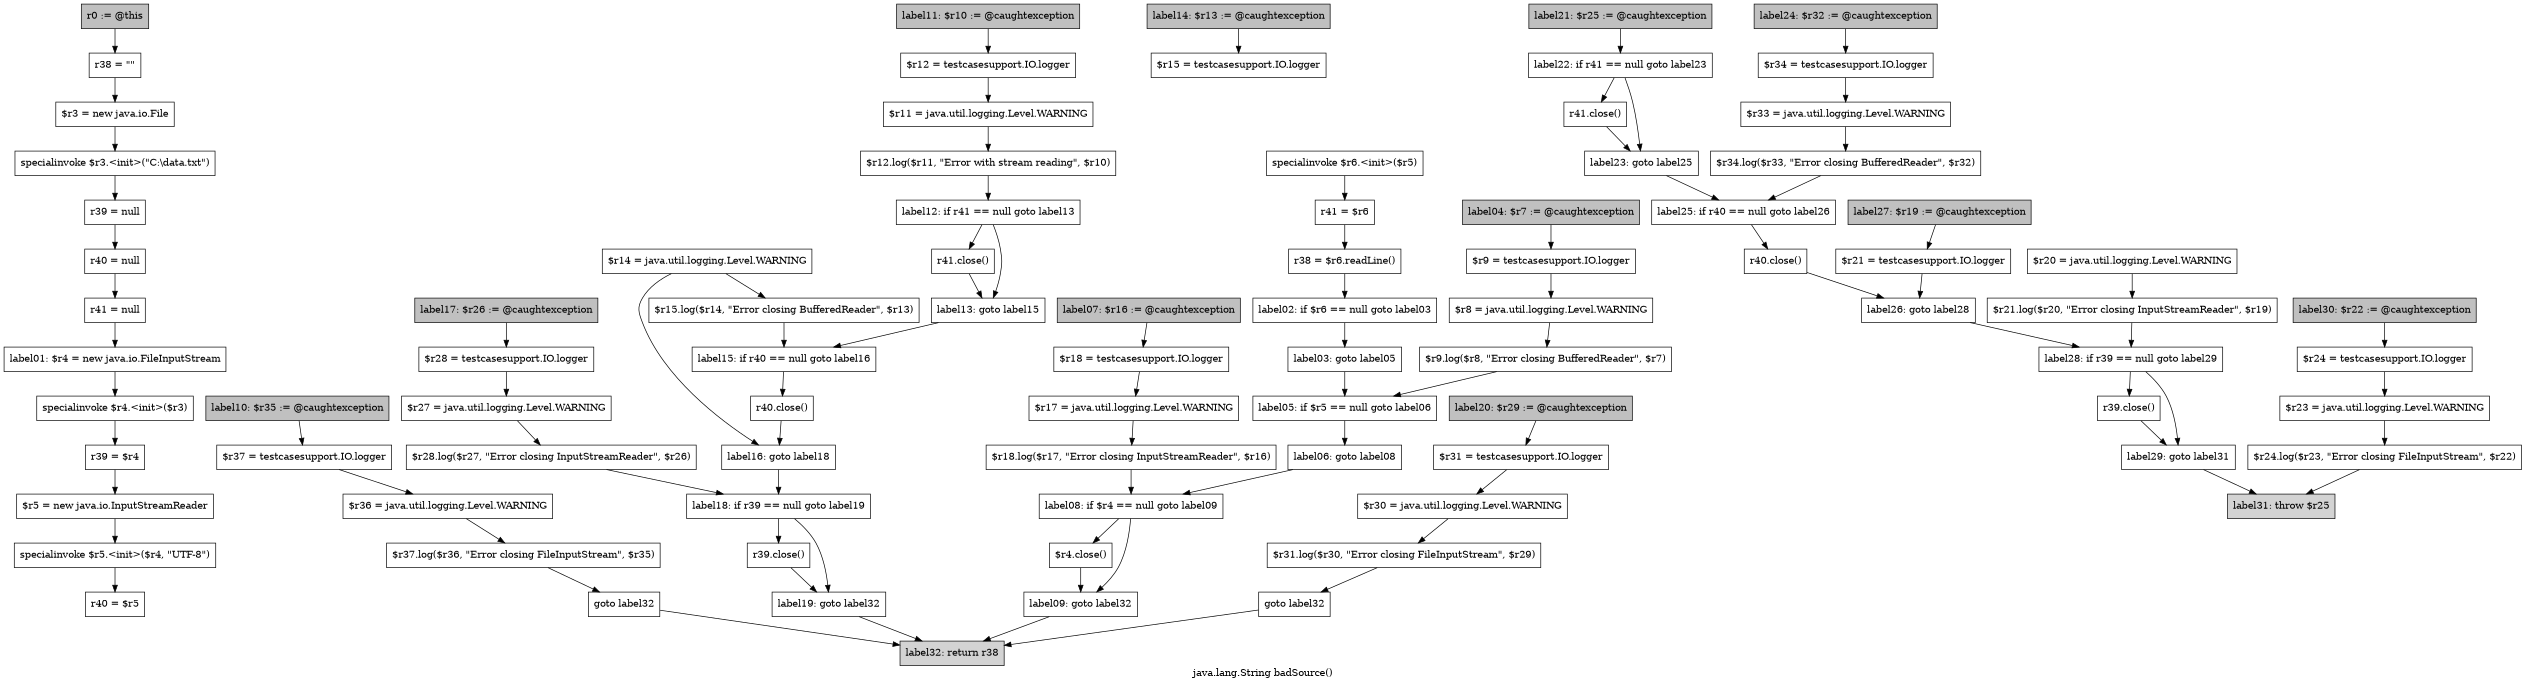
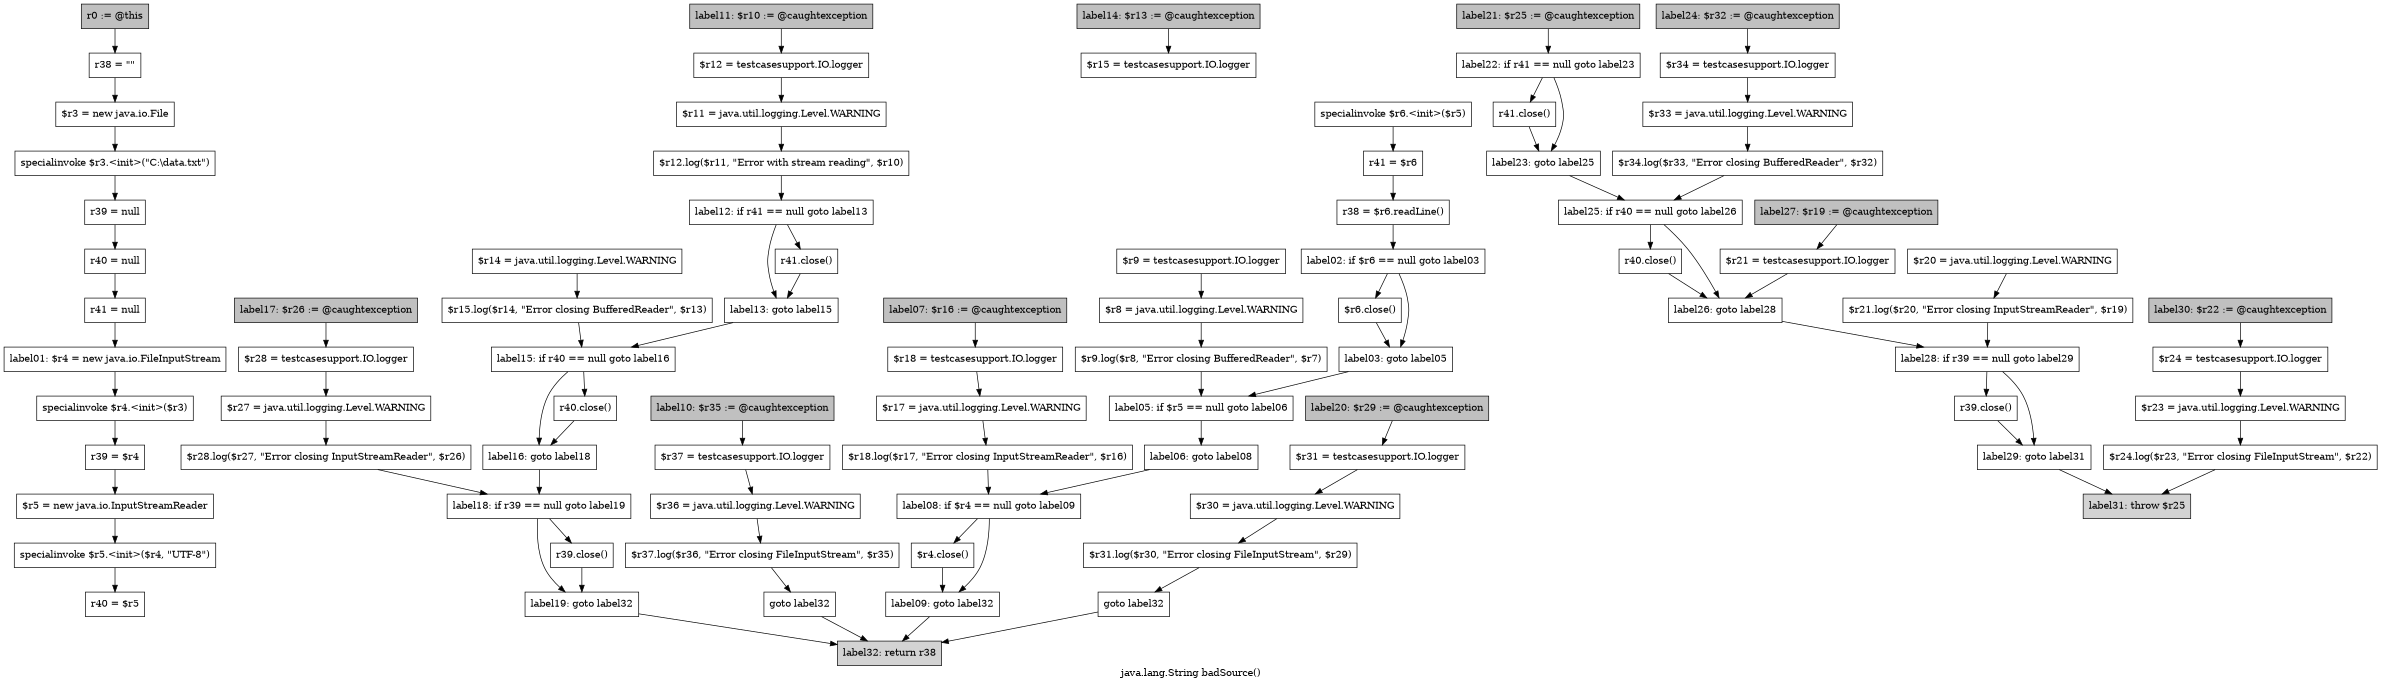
node "label04: $r7 := @caughtexception": removed
edge "label25: if r40 == null goto label26" -> "label26: goto label28": added
node "$r6.close()": added
edge "$r14 = java.util.logging.Level.WARNING" -> "label16: goto label18": now "label15: if r40 == null goto label16" -> "label16: goto label18"
